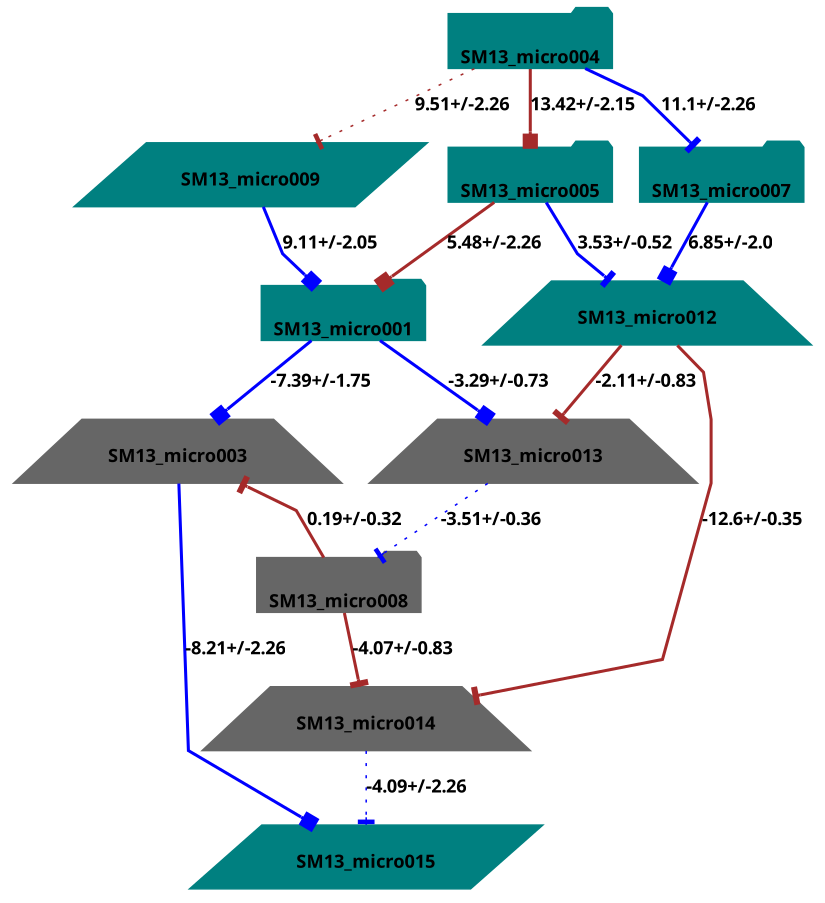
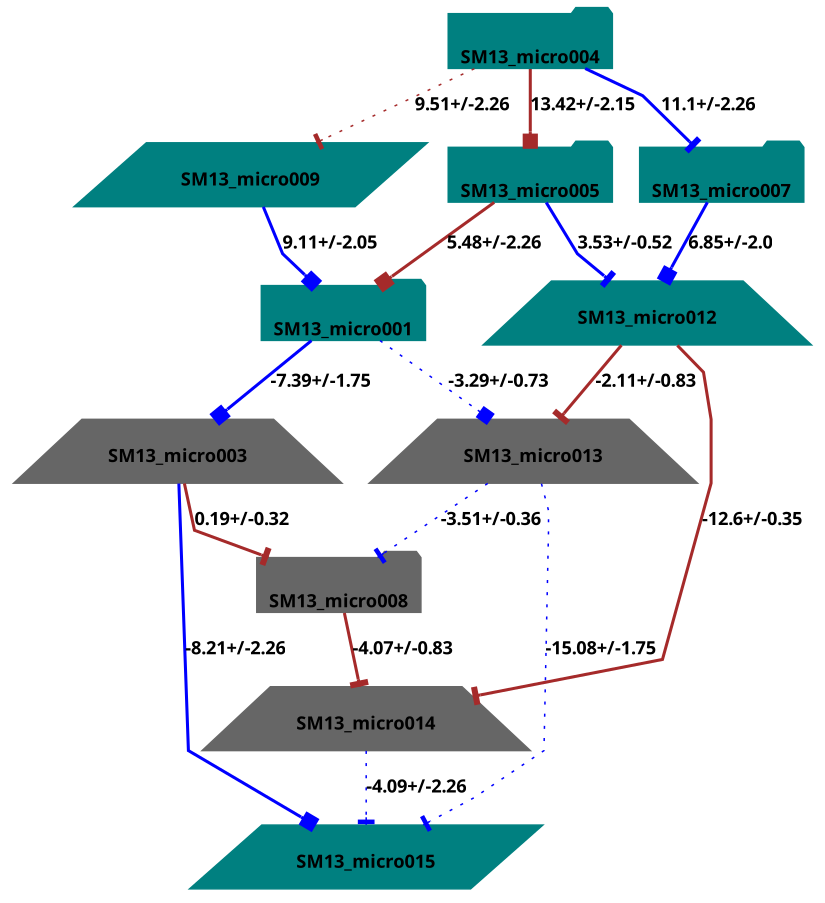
edge "SM13_micro001" -> "SM13_micro013": style bold -> dotted
edge "SM13_micro008" -> "SM13_micro003": reversed
edge "SM13_micro013" -> "SM13_micro015": added, label "-15.08+/-1.75"
